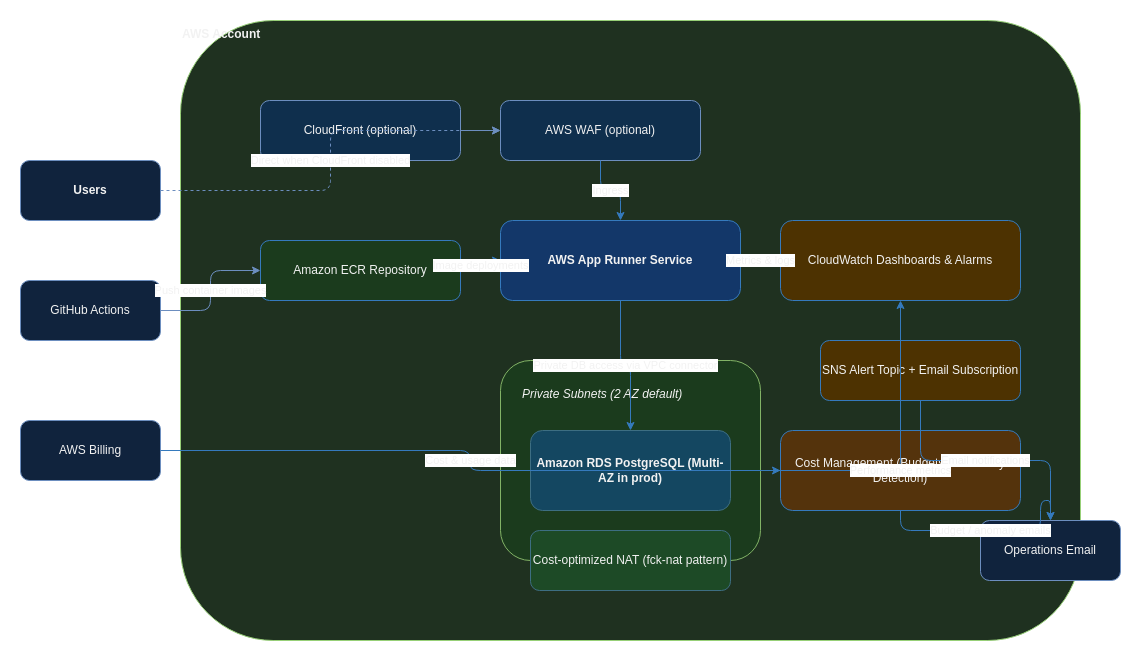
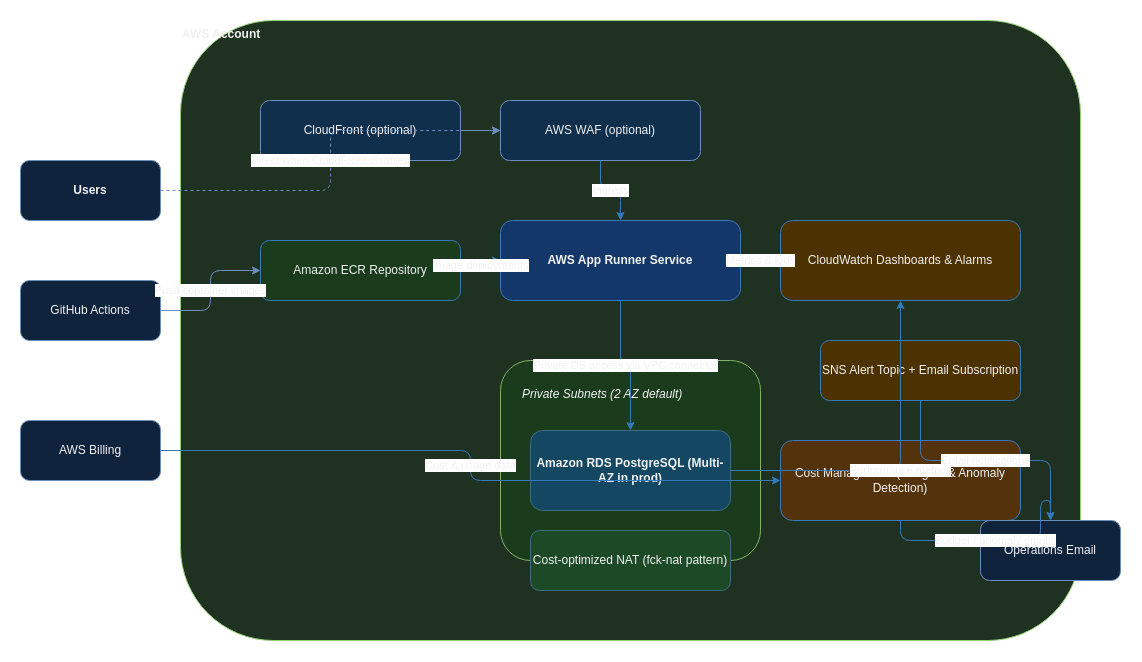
node "Cost Management (Budgets & Anomaly Detection)": moved (901, 471) -> (901, 481)
